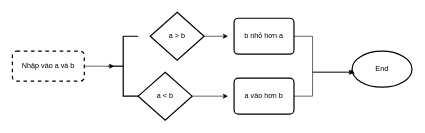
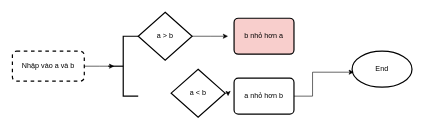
node "a > b": moved (177, 36) -> (165, 36)
node "b nhỏ hơn a": fillcolor #ffffff -> #f8cecc
edge "b nhỏ hơn a" -> "End": removed
node "a < b": moved (165, 96) -> (198, 93)
node "a vào hơn b": label "a vào hơn b" -> "a nhỏ hơn b"
